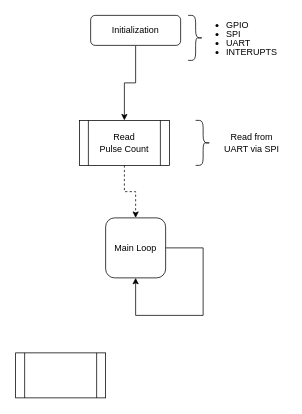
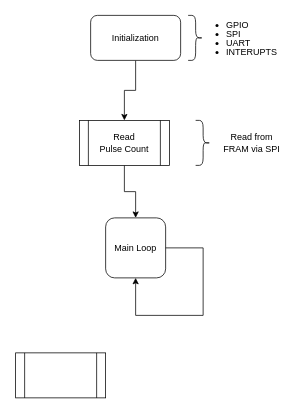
node "Initialization": size 90x30 -> 90x45
node "Read from UART via SPI": label "Read from UART via SPI" -> "Read from FRAM via SPI"
edge "Read Pulse Count" -> "Main Loop": style dashed -> solid
